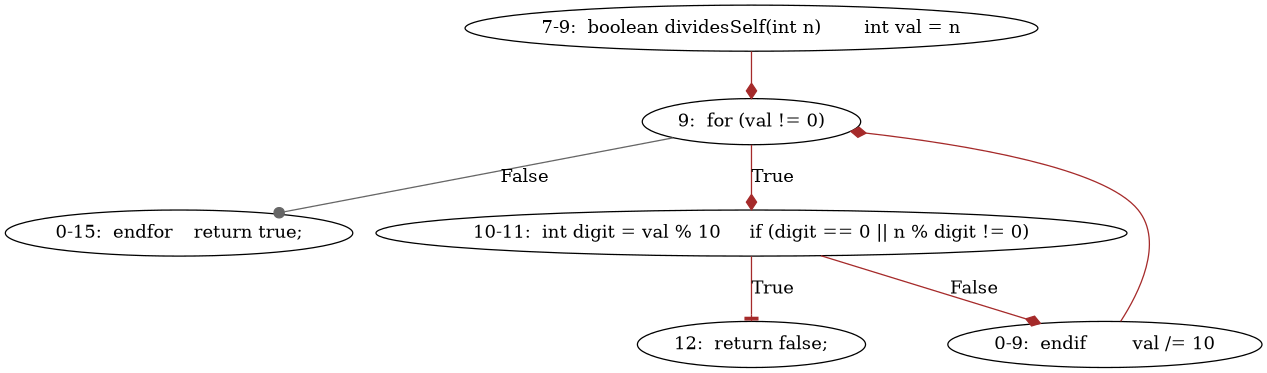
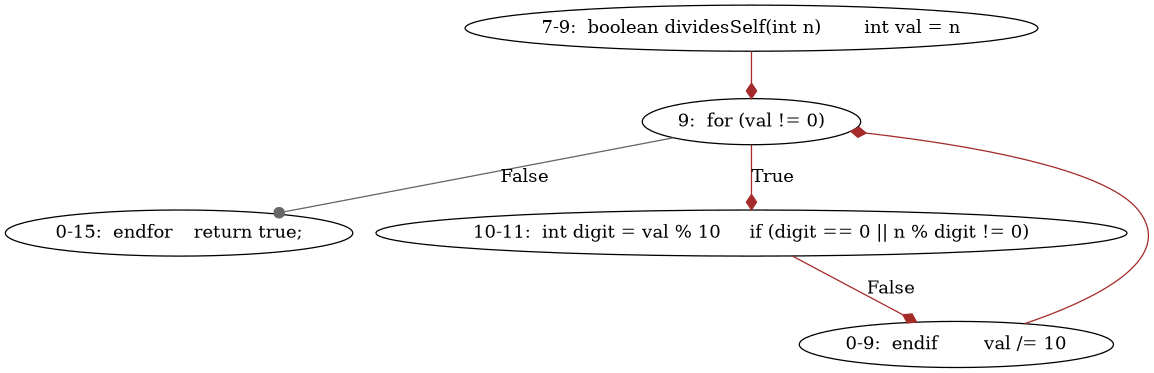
node "12:  return false;": removed
